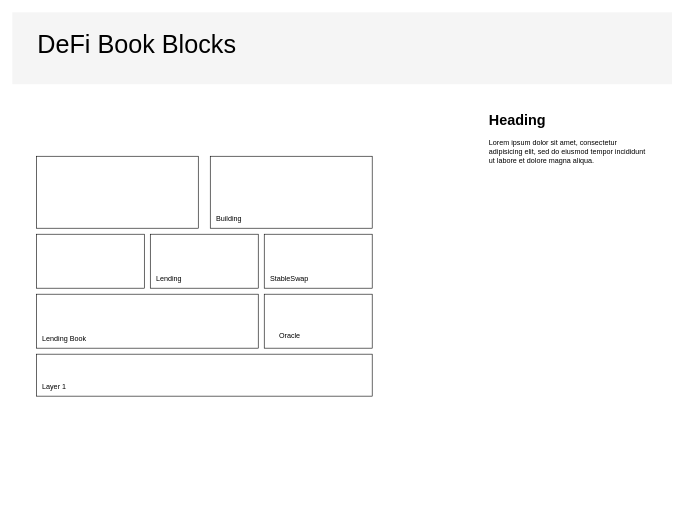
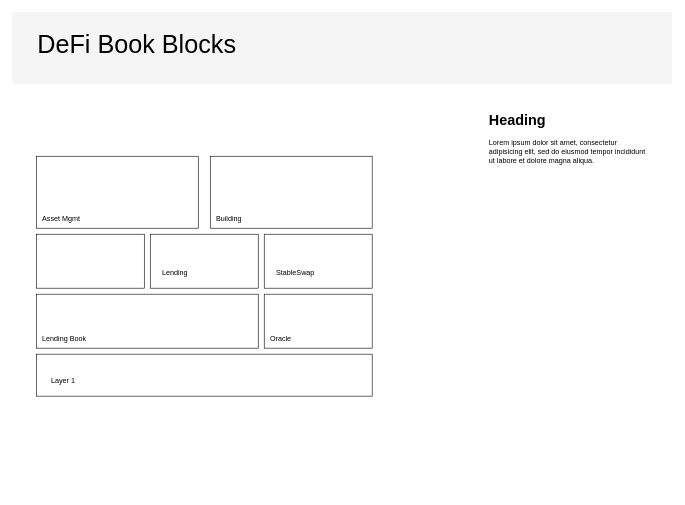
node "Asset Mgmt": added
node "Lending": moved (174, 279) -> (180, 273)
node "StableSwap": moved (288, 279) -> (294, 273)
node "Oracle": moved (297, 336) -> (288, 339)
node "Layer 1": moved (60, 387) -> (69, 381)
